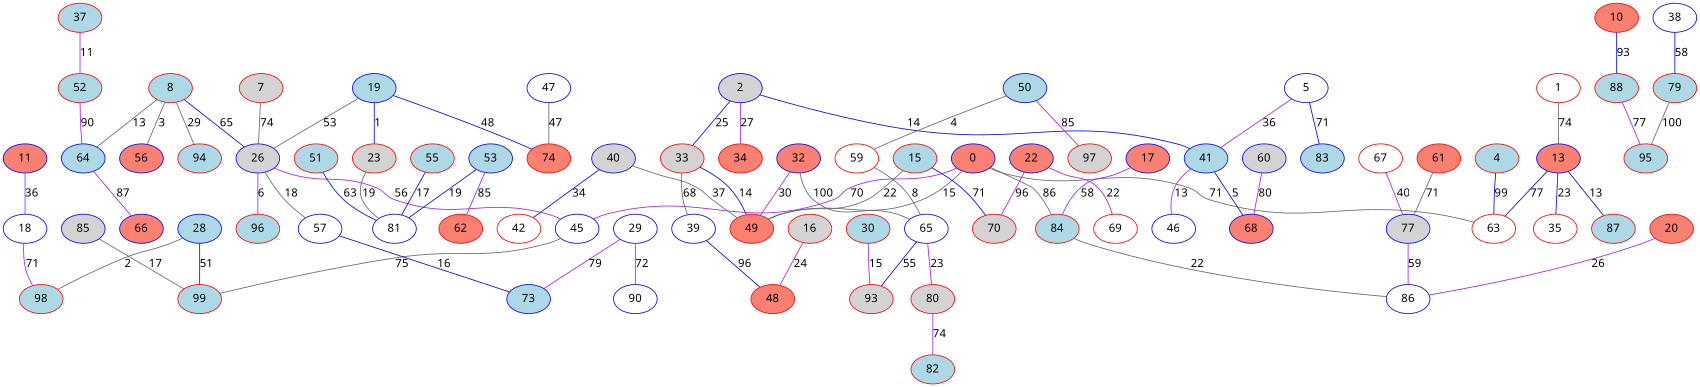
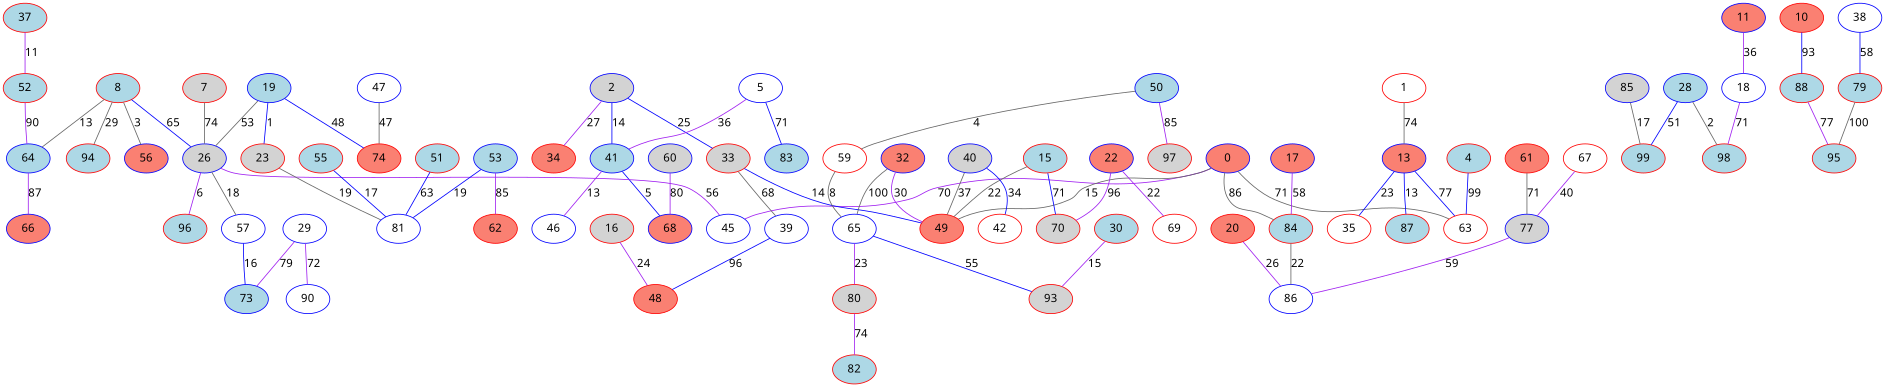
edge "45" -- "99": removed, label "75"
